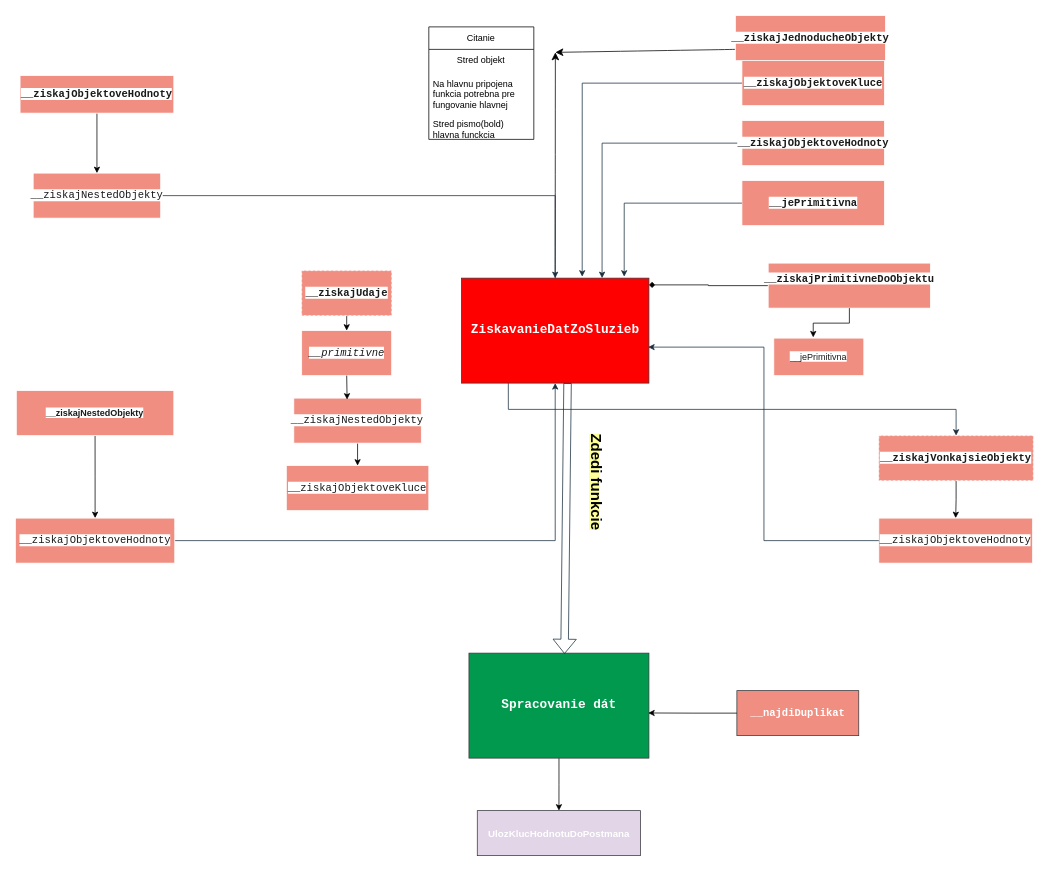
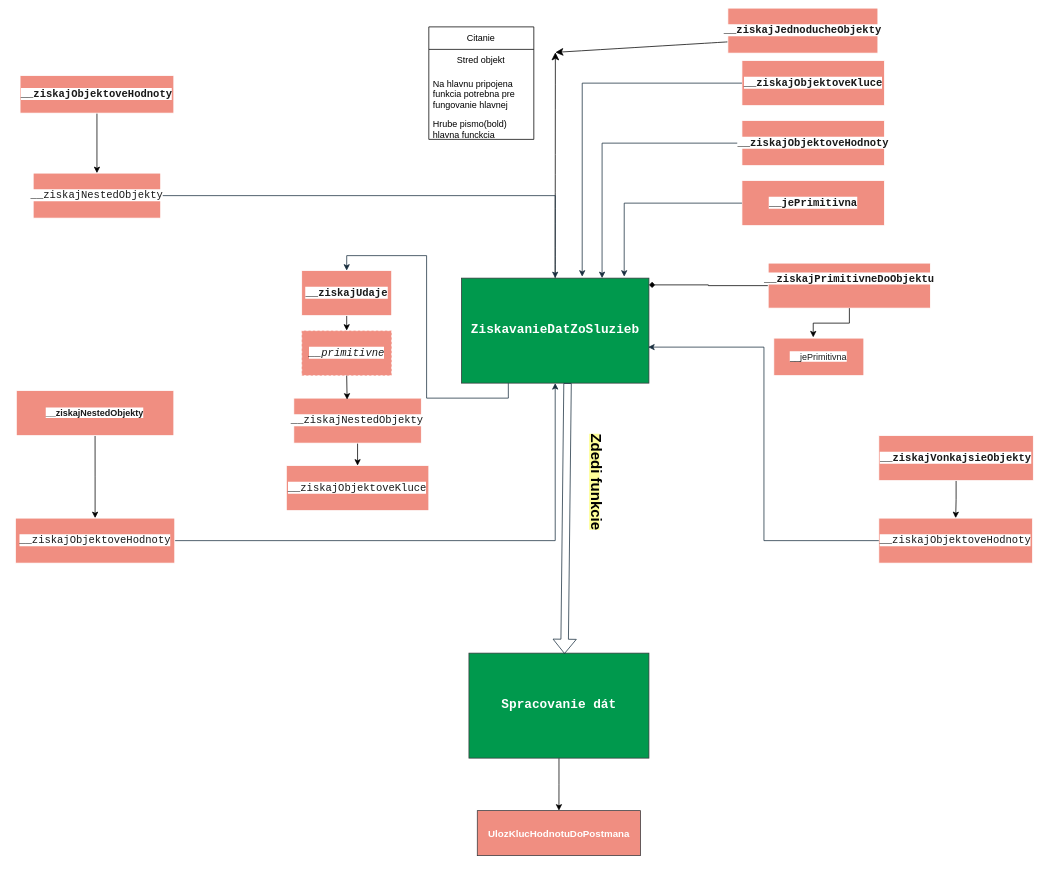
node "__ziskajJednoducheObjekty": moved (810, 38) -> (803, 30)
node "Stred pismo(bold) hlavna funckcia": label "Stred pismo(bold) hlavna funckcia" -> "Hrube pismo(bold) hlavna funckcia"
node "__ziskajUdaje": style dashed -> solid
node "ZiskavanieDatZoSluzieb": fillcolor #ff0000 -> #00994d
node "__primitivne": style solid -> dashed
edge "ZiskavanieDatZoSluzieb" -> "__ziskajVonkajsieObjekty": now "ZiskavanieDatZoSluzieb" -> "__ziskajUdaje"
node "__ziskajVonkajsieObjekty": style dashed -> solid
edge "__najdiDuplikat" -> "Spracovanie dát": removed
node "__najdiDuplikat": removed
node "UlozKlucHodnotuDoPostmana": fillcolor #e1d5e7 -> #f08e81
